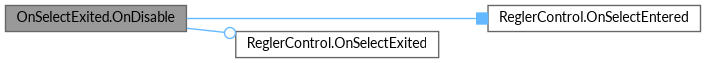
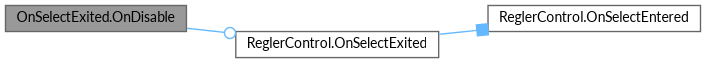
edge "OnSelectExited.OnDisable" -> "ReglerControl.OnSelectEntered": now "ReglerControl.OnSelectExited" -> "ReglerControl.OnSelectEntered"
